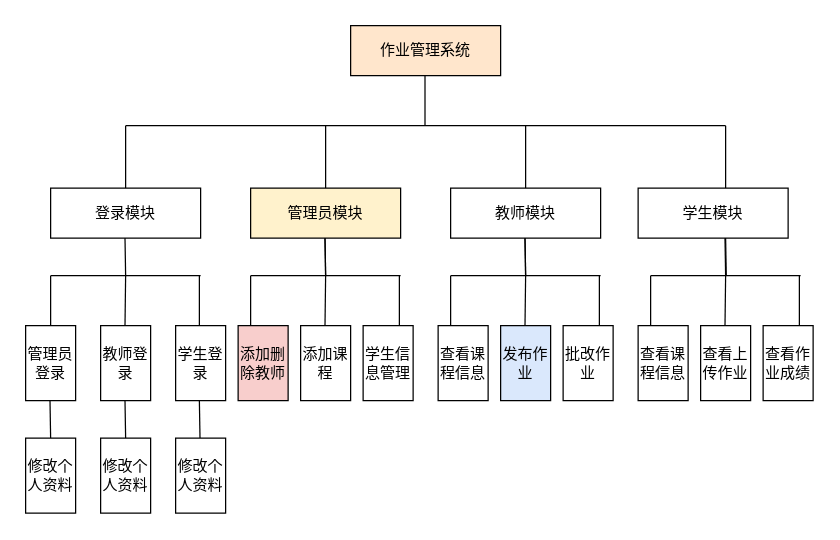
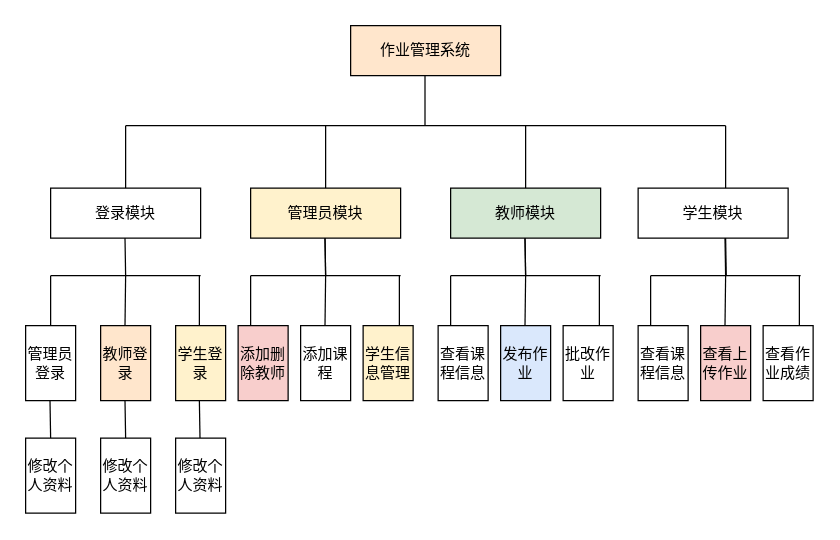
node "教师模块": fillcolor #ffffff -> #d5e8d4
node "教师登录": fillcolor #ffffff -> #ffe6cc
node "学生登录": fillcolor #ffffff -> #fff2cc
node "学生信息管理": fillcolor #ffffff -> #fff2cc
node "查看上传作业": fillcolor #ffffff -> #f8cecc
